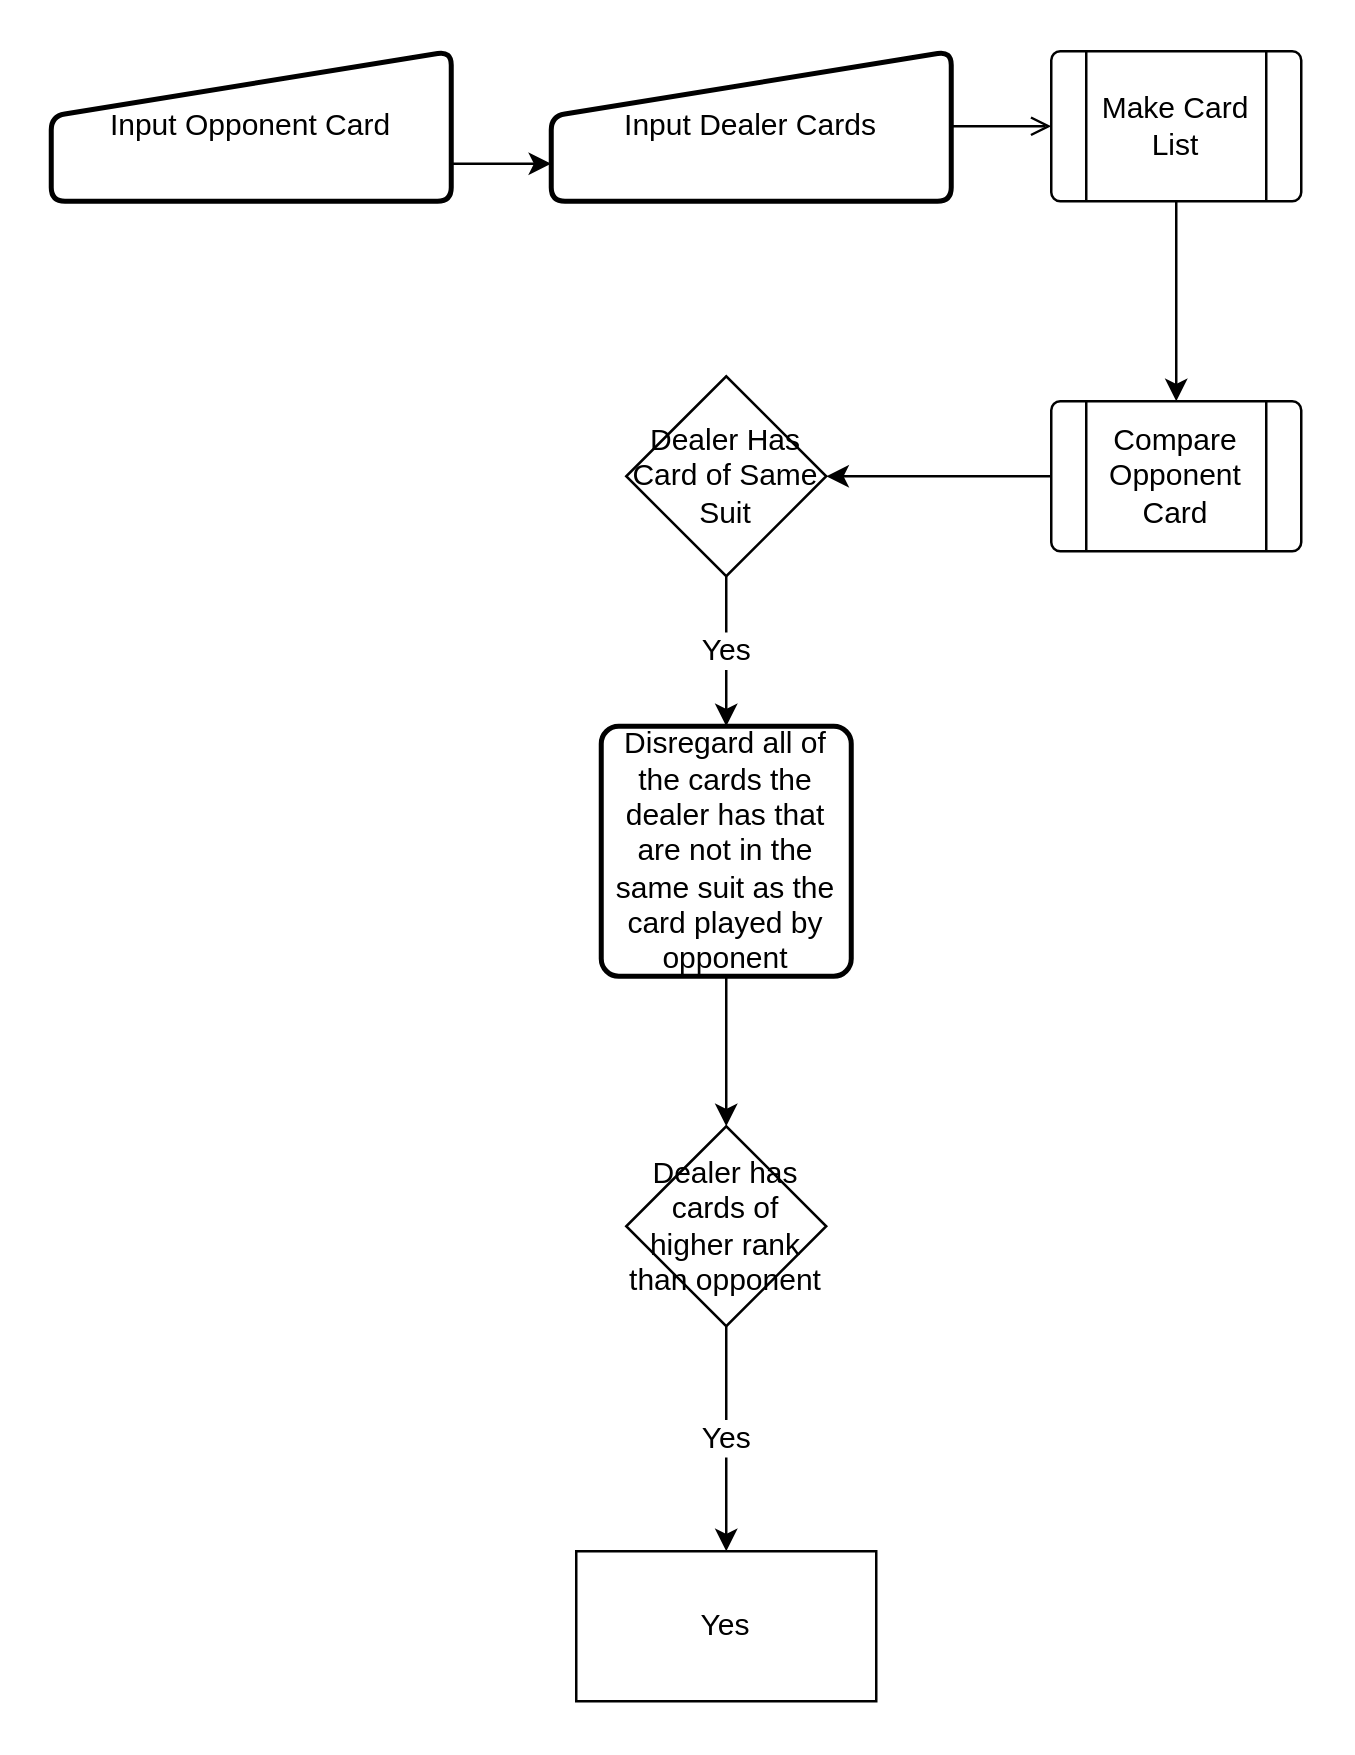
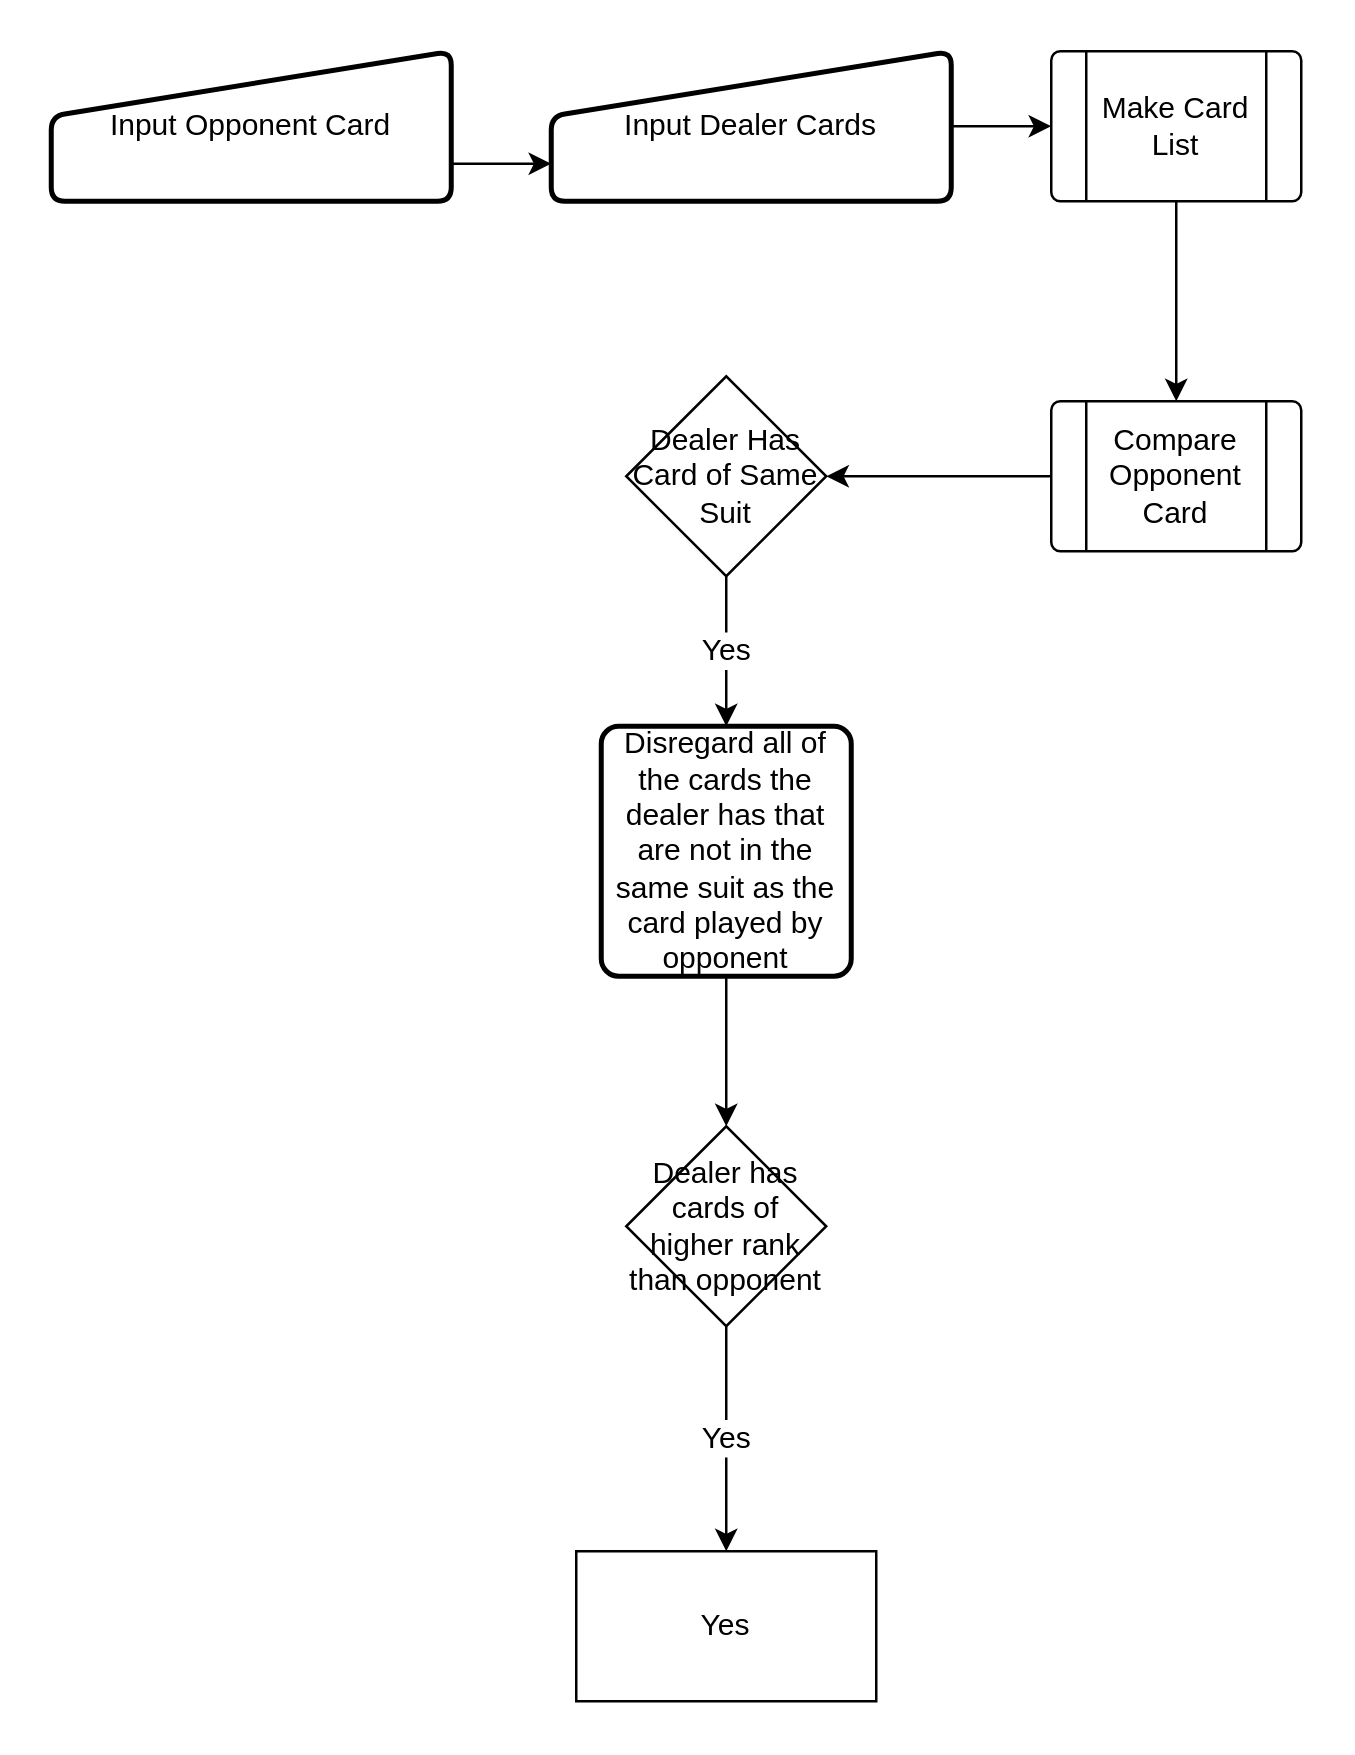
edge "Input Dealer Cards" -> "Make Card List": arrowhead open -> classic
